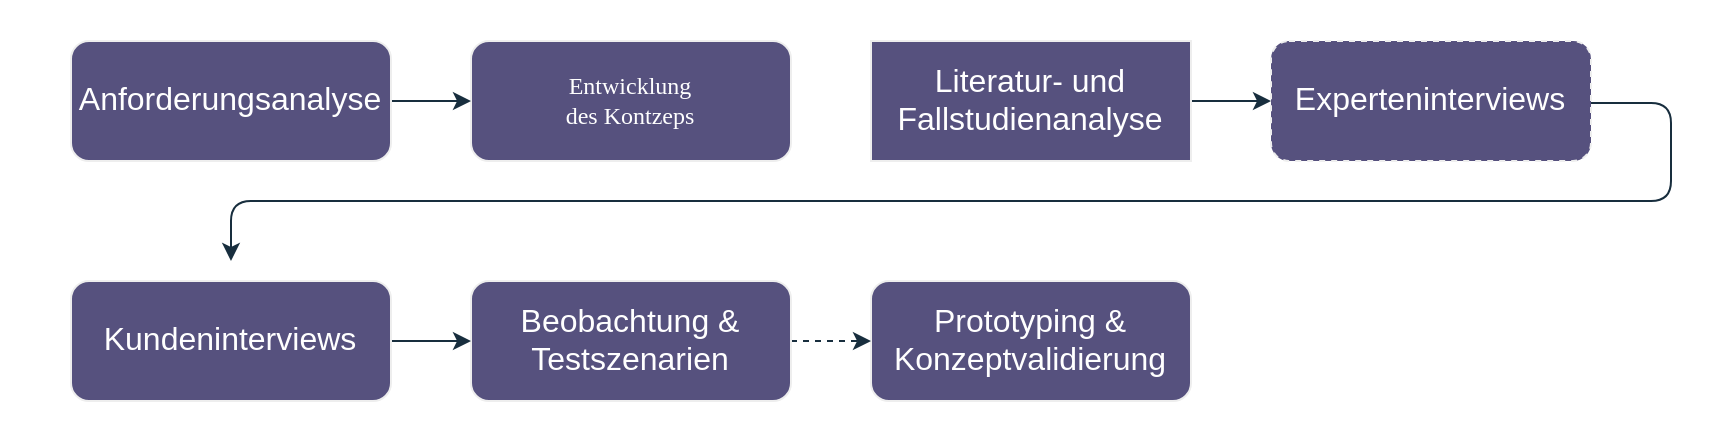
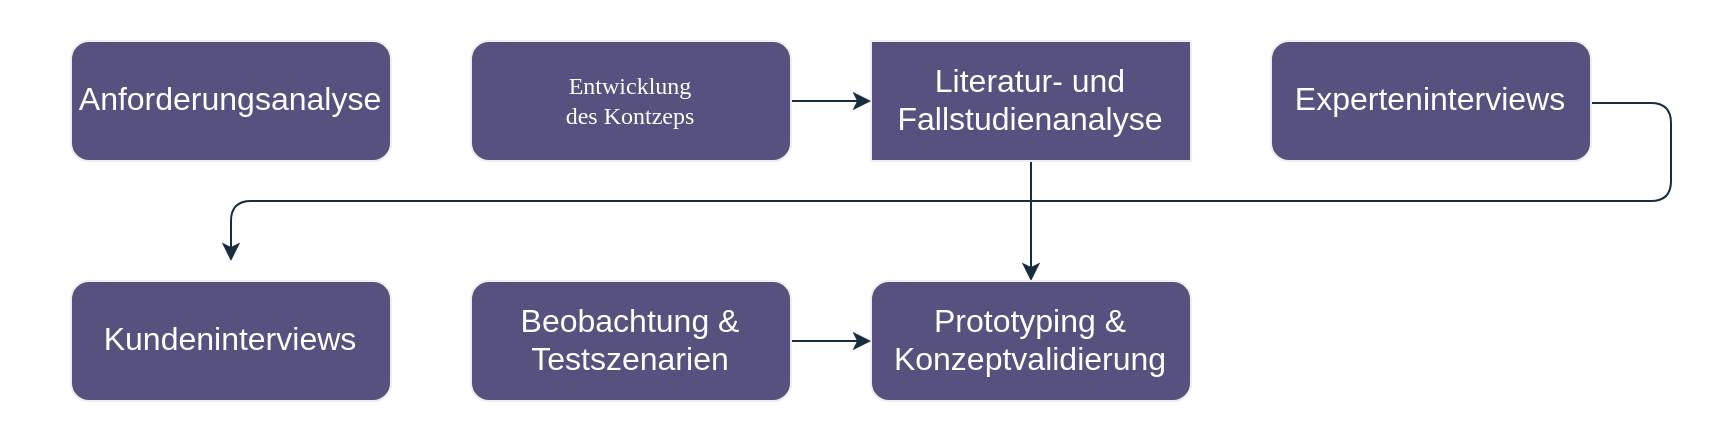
edge "Anforderungsanalyse" -> "Entwicklung des Kontzeps": removed
edge "Entwicklung des Kontzeps" -> "Literatur- und Fallstudienanalyse": added
edge "Literatur- und Fallstudienanalyse" -> "Experteninterviews": now "Literatur- und Fallstudienanalyse" -> "Prototyping & Konzeptvalidierung"
node "Experteninterviews": style dashed -> solid
edge "Kundeninterviews" -> "Beobachtung & Testszenarien": removed
edge "Beobachtung & Testszenarien" -> "Prototyping & Konzeptvalidierung": style dashed -> solid
